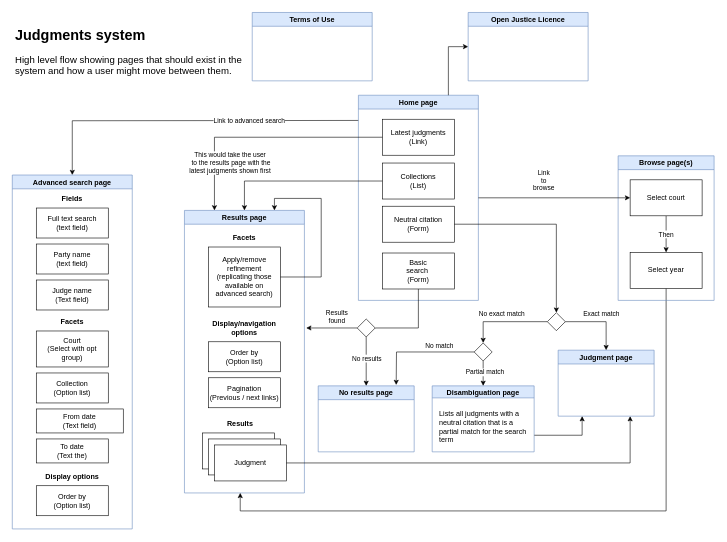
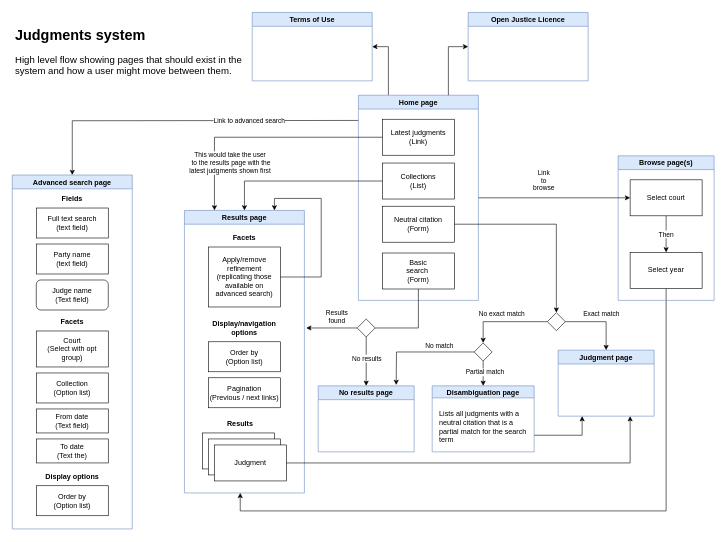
edge "Home page" -> "Terms of Use": added
node "Judge name (Text field)": shape rectangle -> rounded rectangle
node "From date (Text field)": size 87x24 -> 72x24
